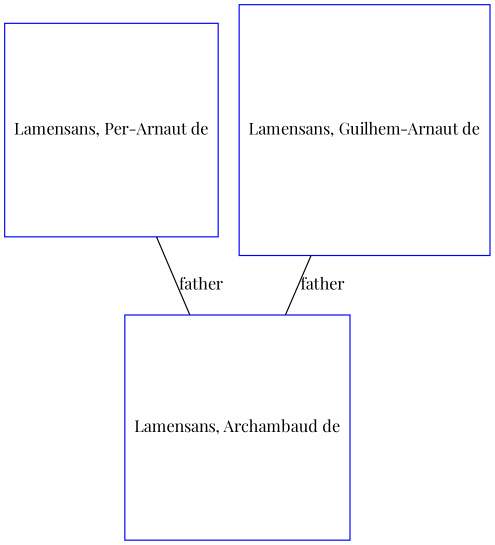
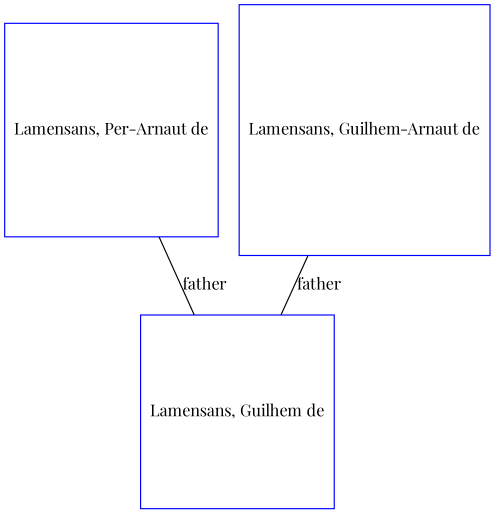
node "Lamensans, Archambaud de": label "Lamensans, Archambaud de" -> "Lamensans, Guilhem de"
